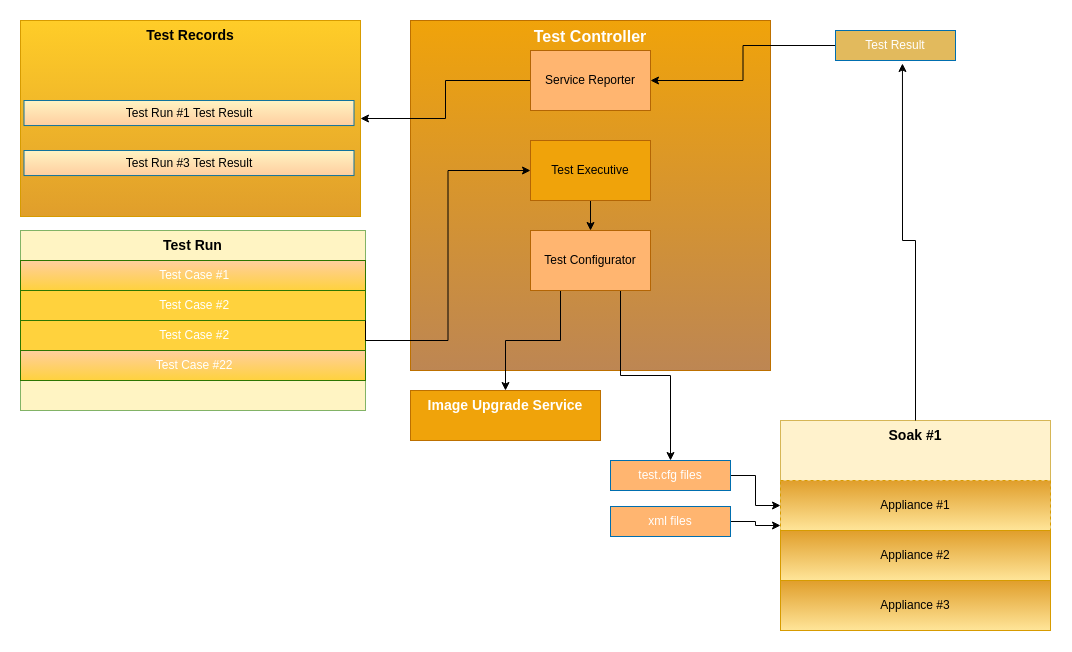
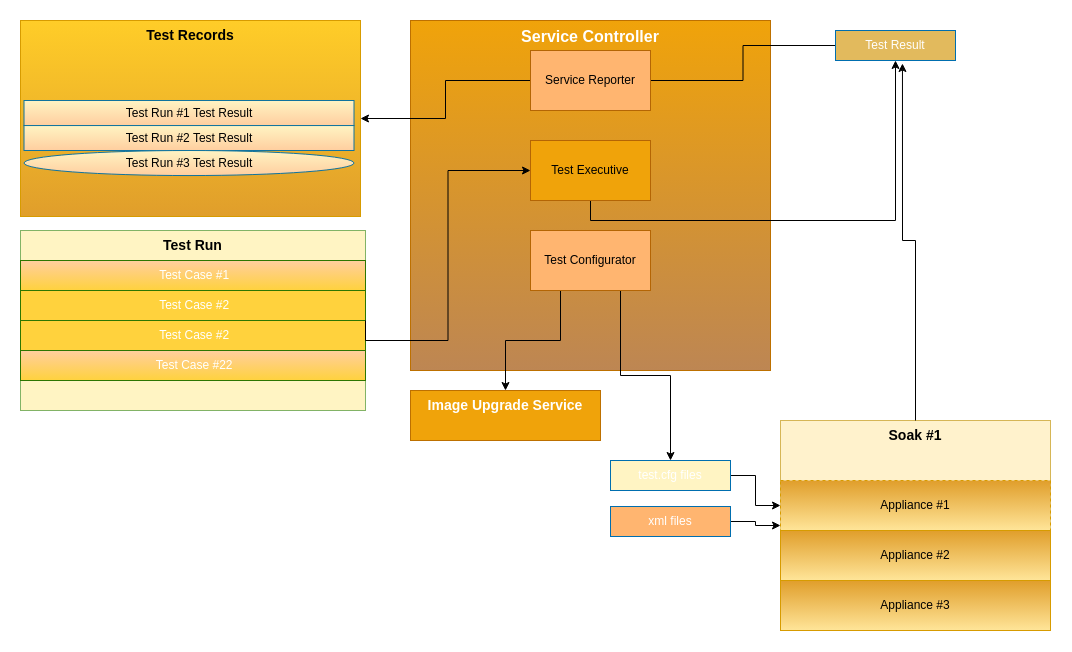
node "Test Controller": label "Test Controller" -> "Service Controller"
edge "Test Result" -> "Service Reporter": arrowhead classic -> none
node "Test Run #2 Test Result": added
node "Test Run #3 Test Result": shape rectangle -> ellipse
edge "Test Executive" -> "Test Configurator": now "Test Executive" -> "Test Result"
node "test.cfg files": fillcolor #ffb570 -> #fff4c3
